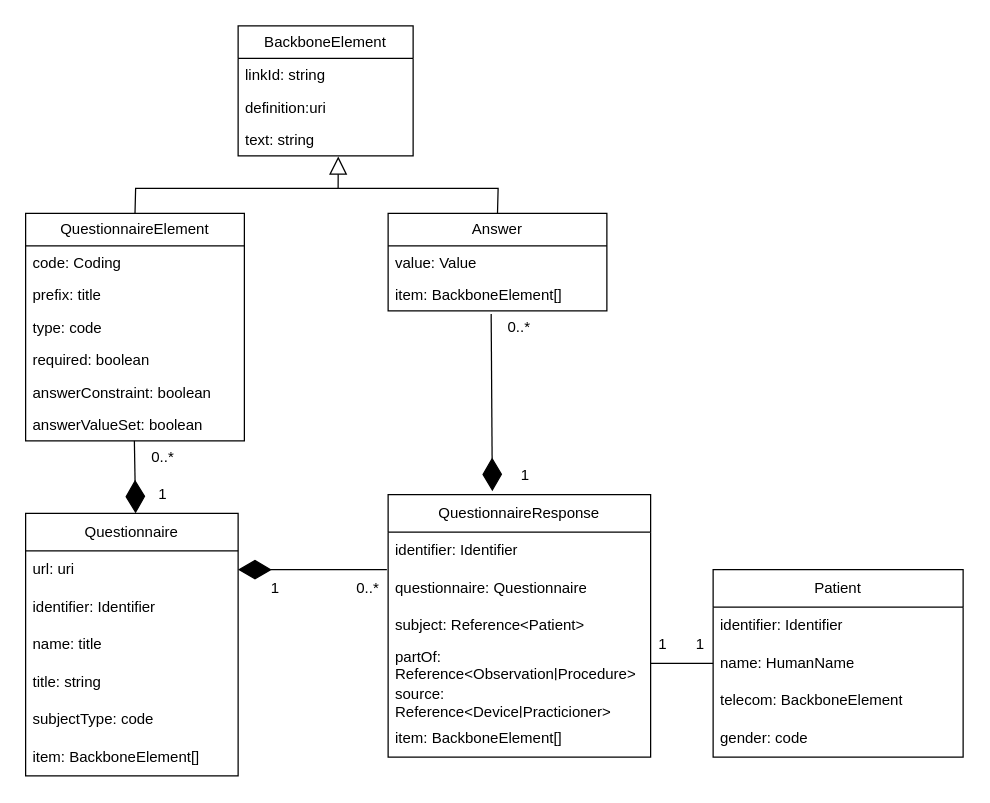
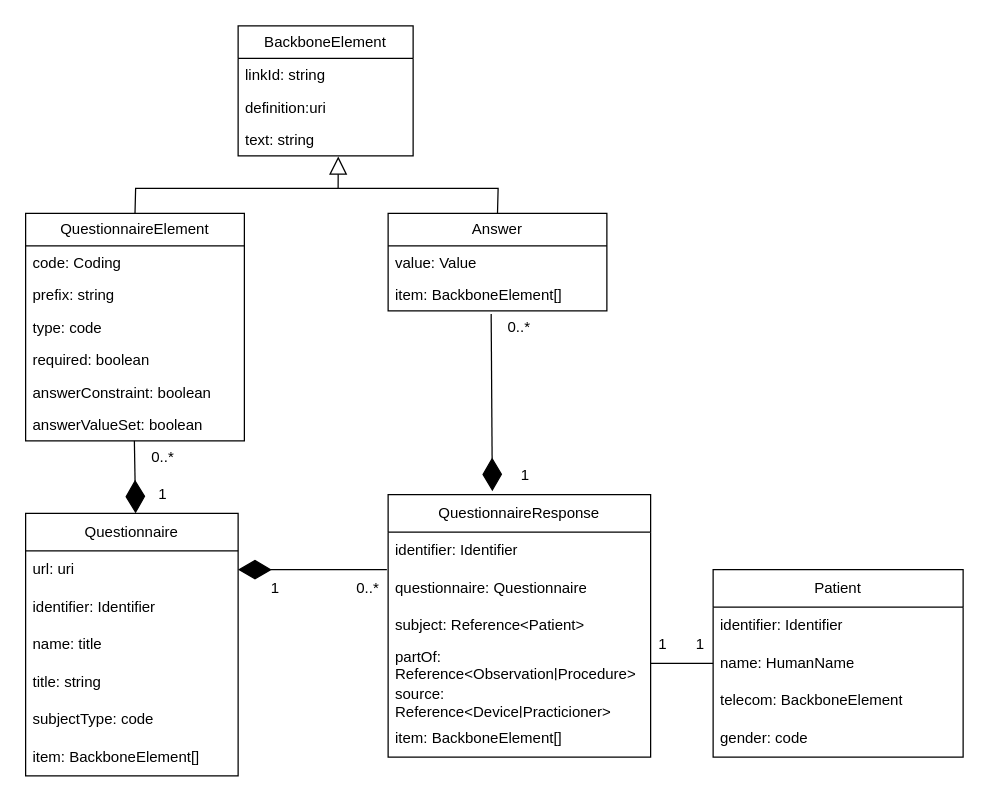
node "prefix: title": label "prefix: title" -> "prefix: string"
